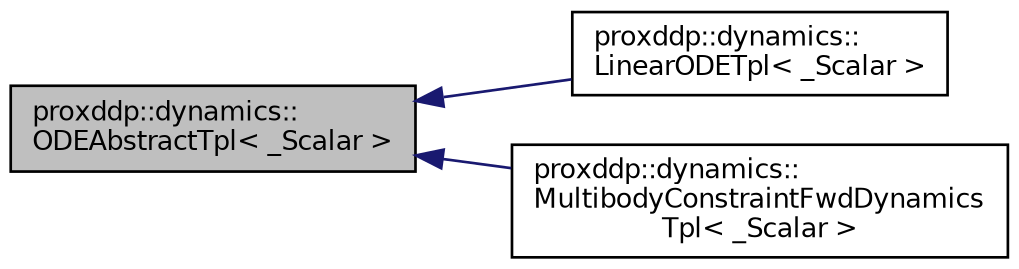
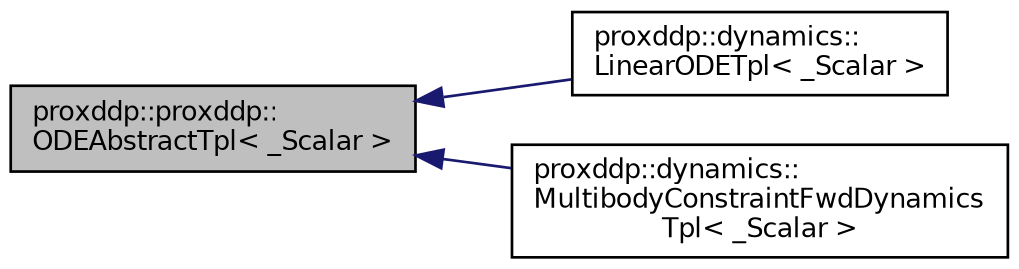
node "proxddp::dynamics:: ODEAbstractTpl< _Scalar >": label "proxddp::dynamics:: ODEAbstractTpl< _Scalar >" -> "proxddp::proxddp:: ODEAbstractTpl< _Scalar >"
